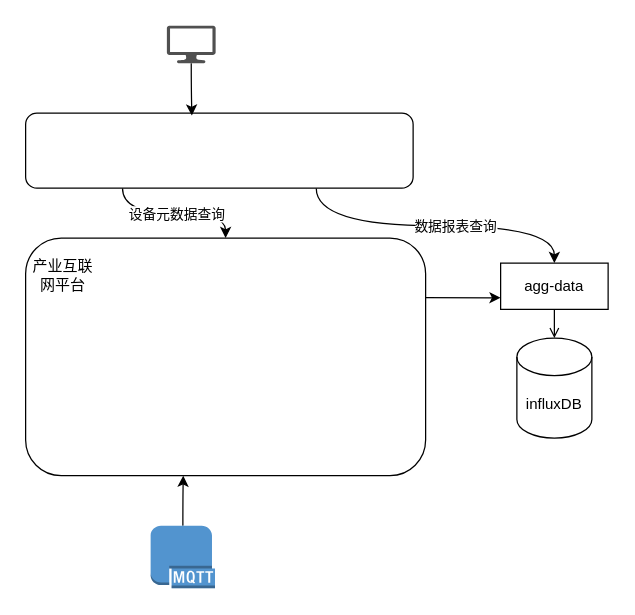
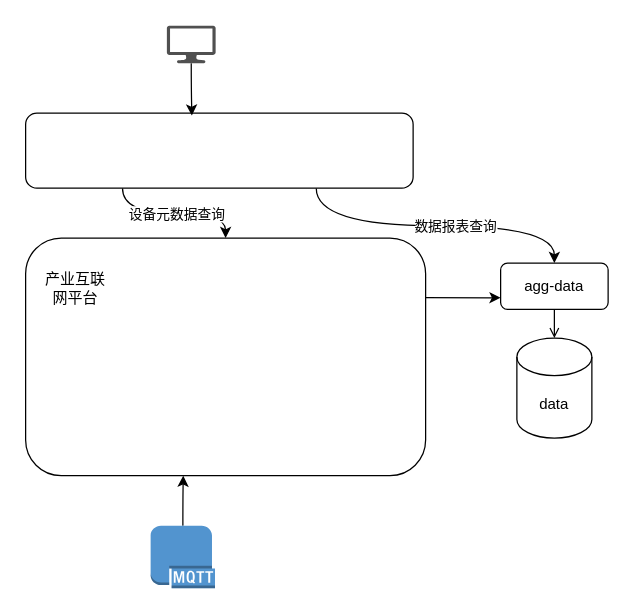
node "产业互联网平台": moved (63, 276) -> (76, 288)
node "agg-data": shape rectangle -> rounded rectangle
node "influxDB": label "influxDB" -> "data"
